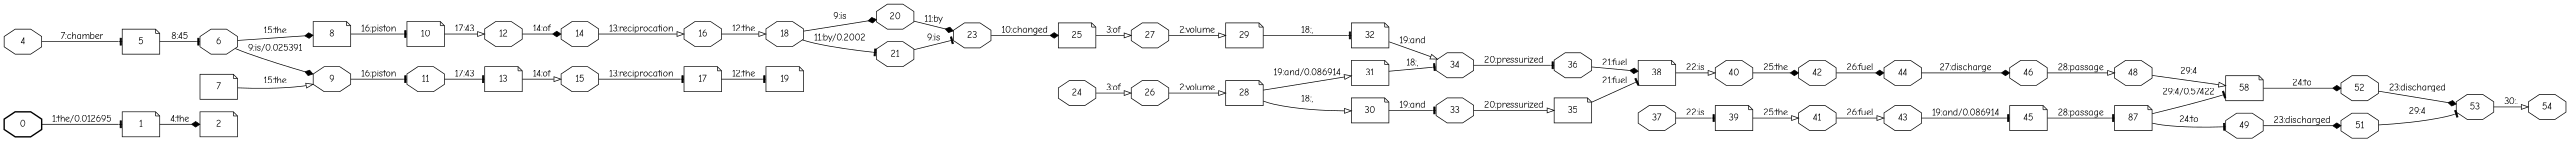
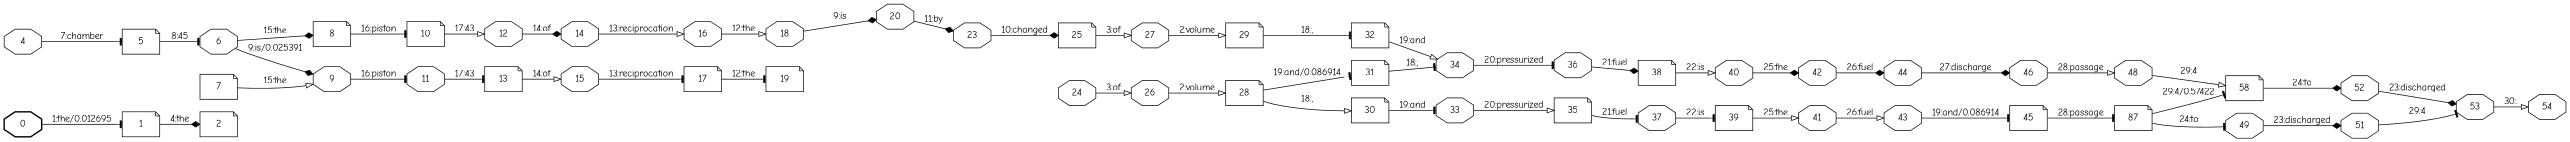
node "21": removed
edge "28" -> "31": arrowhead onormal -> tee
edge "35" -> "38": now "35" -> "37"
